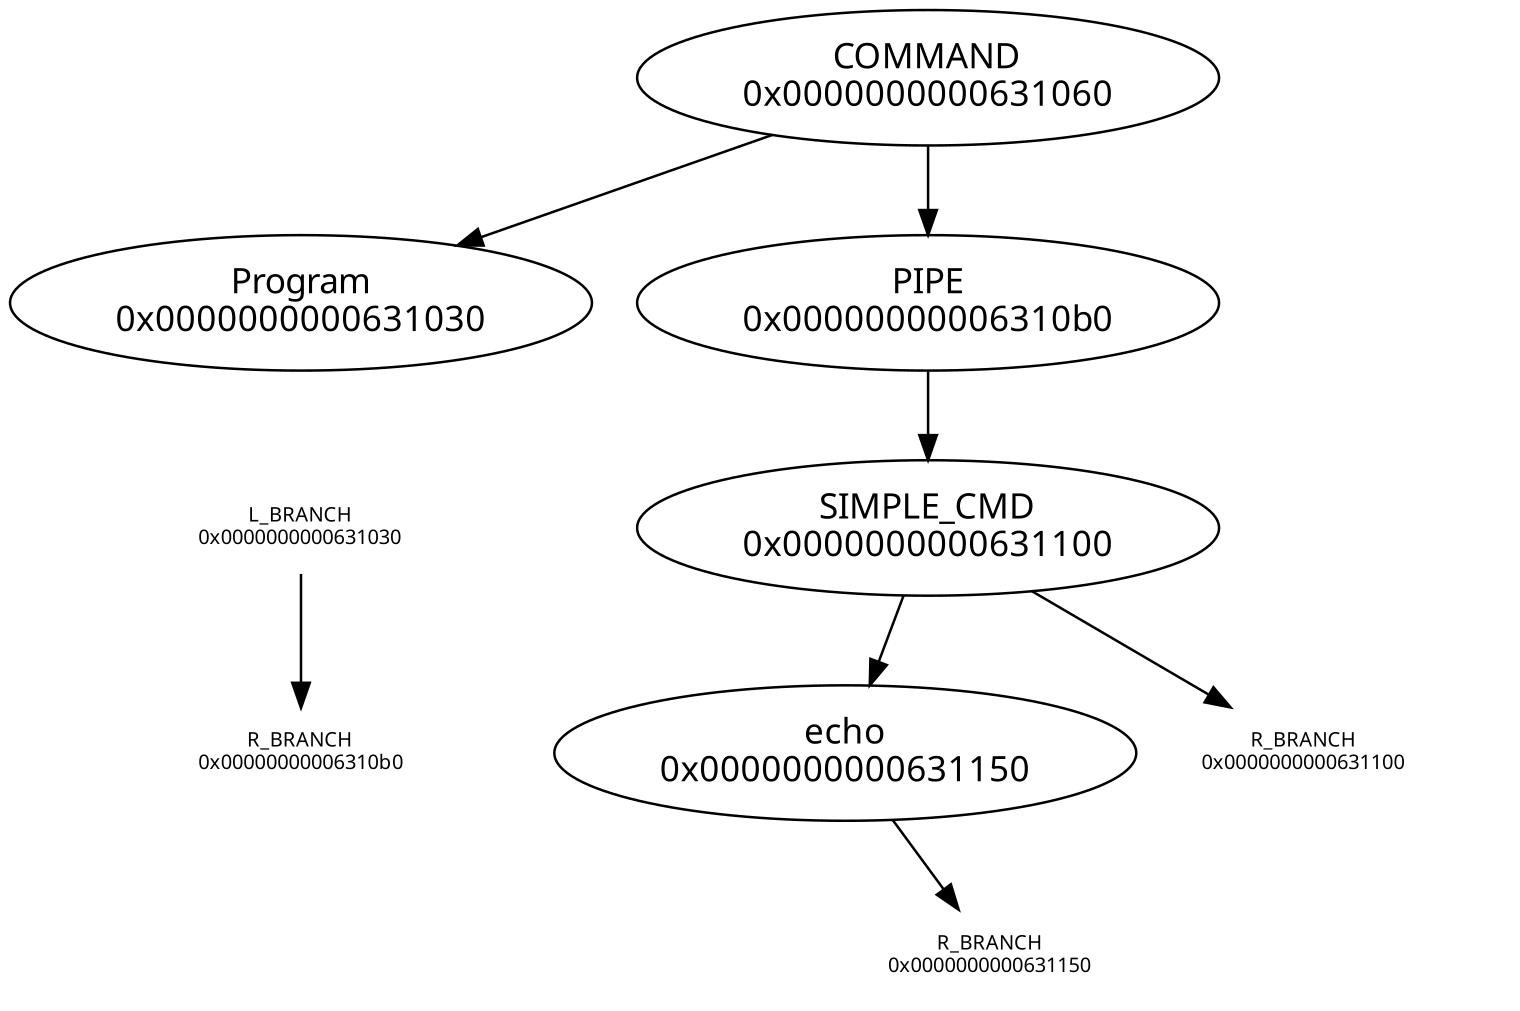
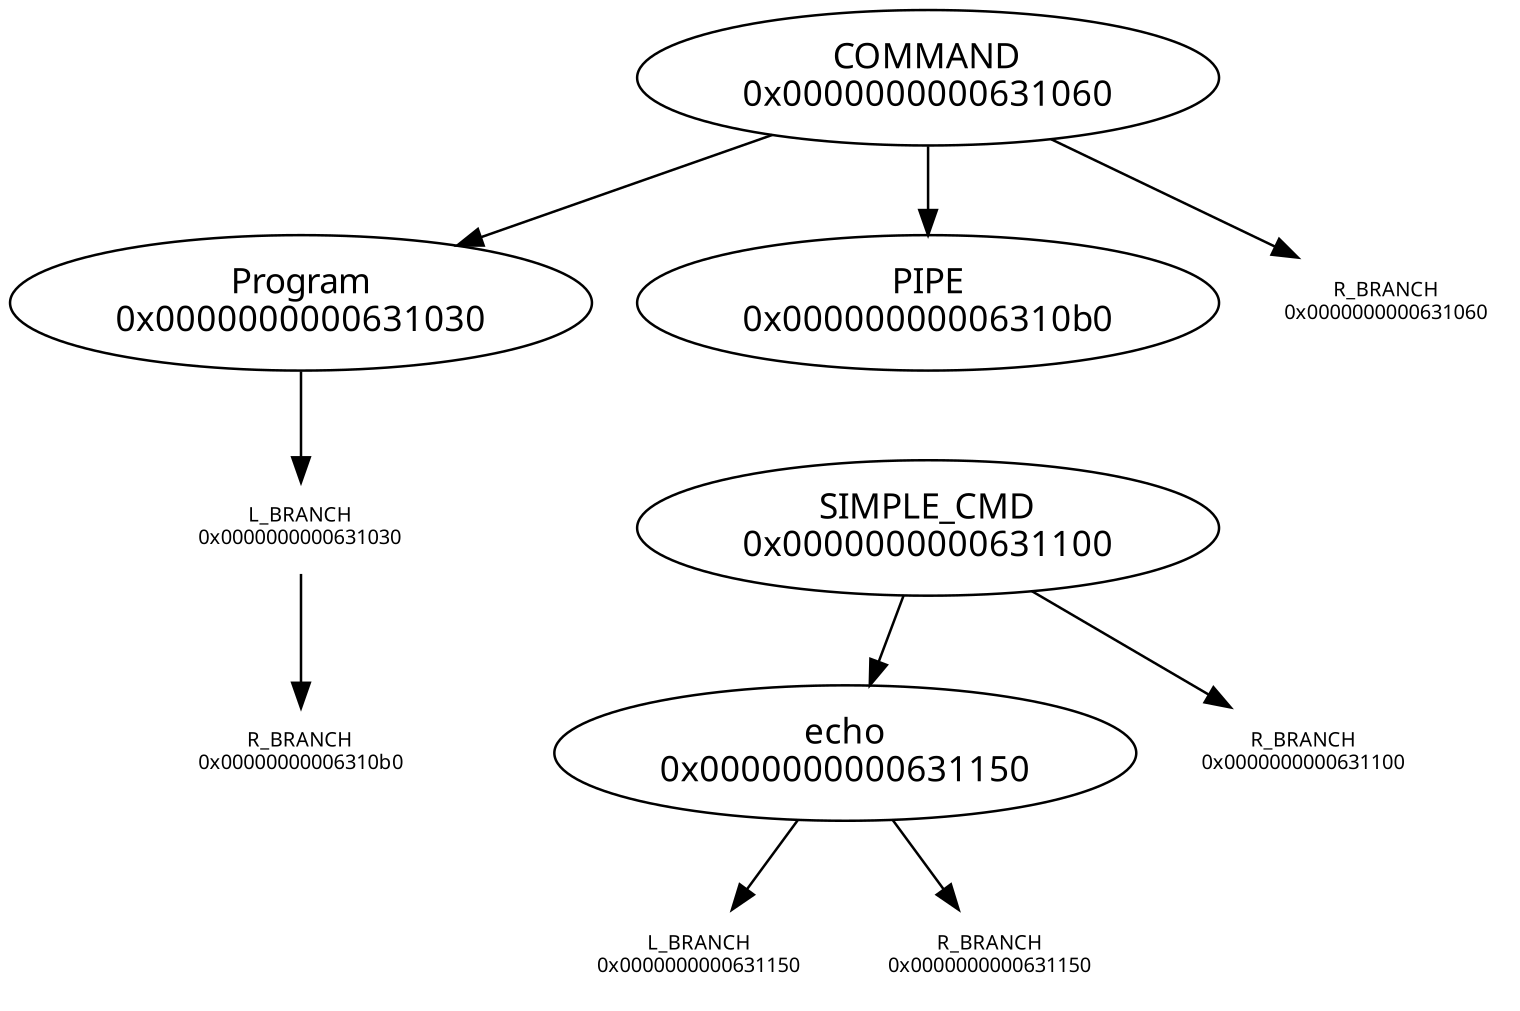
node "R_BRANCH 0x0000000000631060": added
edge "PIPE 0x00000000006310b0" -> "SIMPLE_CMD 0x0000000000631100": removed
edge "Program 0x0000000000631030" -> "L_BRANCH 0x0000000000631030": added
node "L_BRANCH 0x0000000000631150": added
